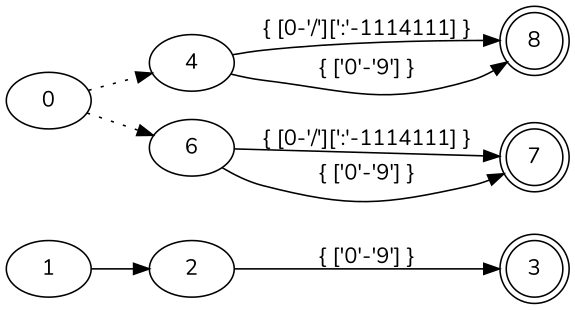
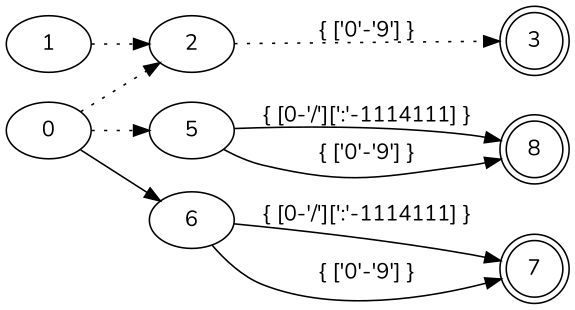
node "4": label "4" -> "5"
edge "0" -> "2": added
edge "0" -> "6": style dotted -> solid
edge "1" -> "2": style solid -> dotted
edge "2" -> "3": style solid -> dotted
